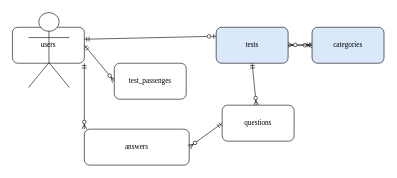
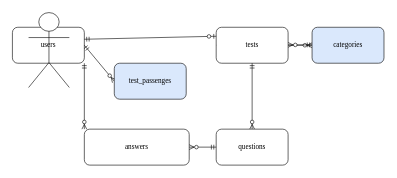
node "tests": fillcolor #dae8fc -> #ffffff
node "test_passenges": fillcolor #ffffff -> #dae8fc
node "questions": moved (258, 123) -> (252, 147)
